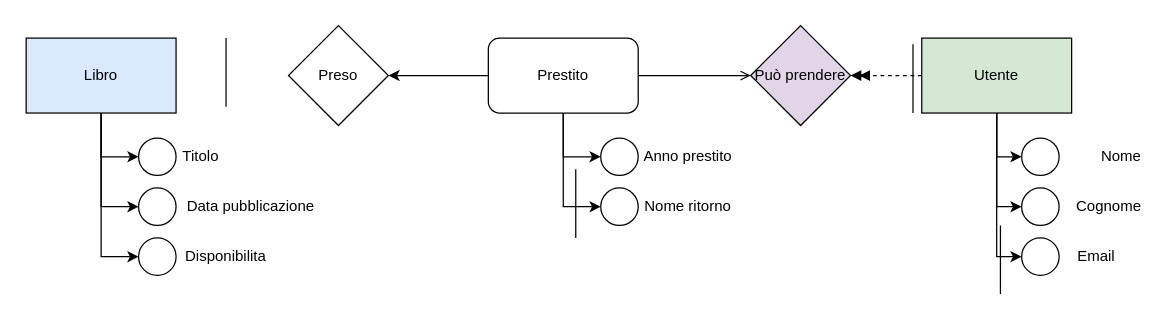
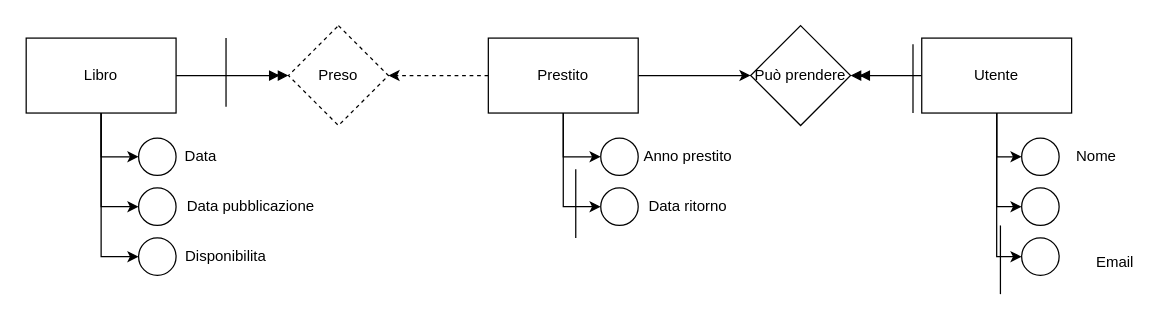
node "Libro": fillcolor #dae8fc -> #ffffff
edge "Libro" -> "Preso": added
node "Preso": style solid -> dashed
edge "Prestito" -> "Preso": style solid -> dashed
node "Prestito": shape rounded rectangle -> rectangle
edge "Prestito" -> "Può prendere": arrowhead open -> classic
node "Può prendere": fillcolor #e1d5e7 -> #ffffff
edge "Utente" -> "Può prendere": style dashed -> solid
node "Utente": fillcolor #d5e8d4 -> #ffffff
node "Titolo": label "Titolo" -> "Data"
node "Nome": moved (1122, 157) -> (1097, 157)
node "Nome ritorno": label "Nome ritorno" -> "Data ritorno"
node "Cognome": removed
node "Email": moved (1097, 257) -> (1116, 263)
